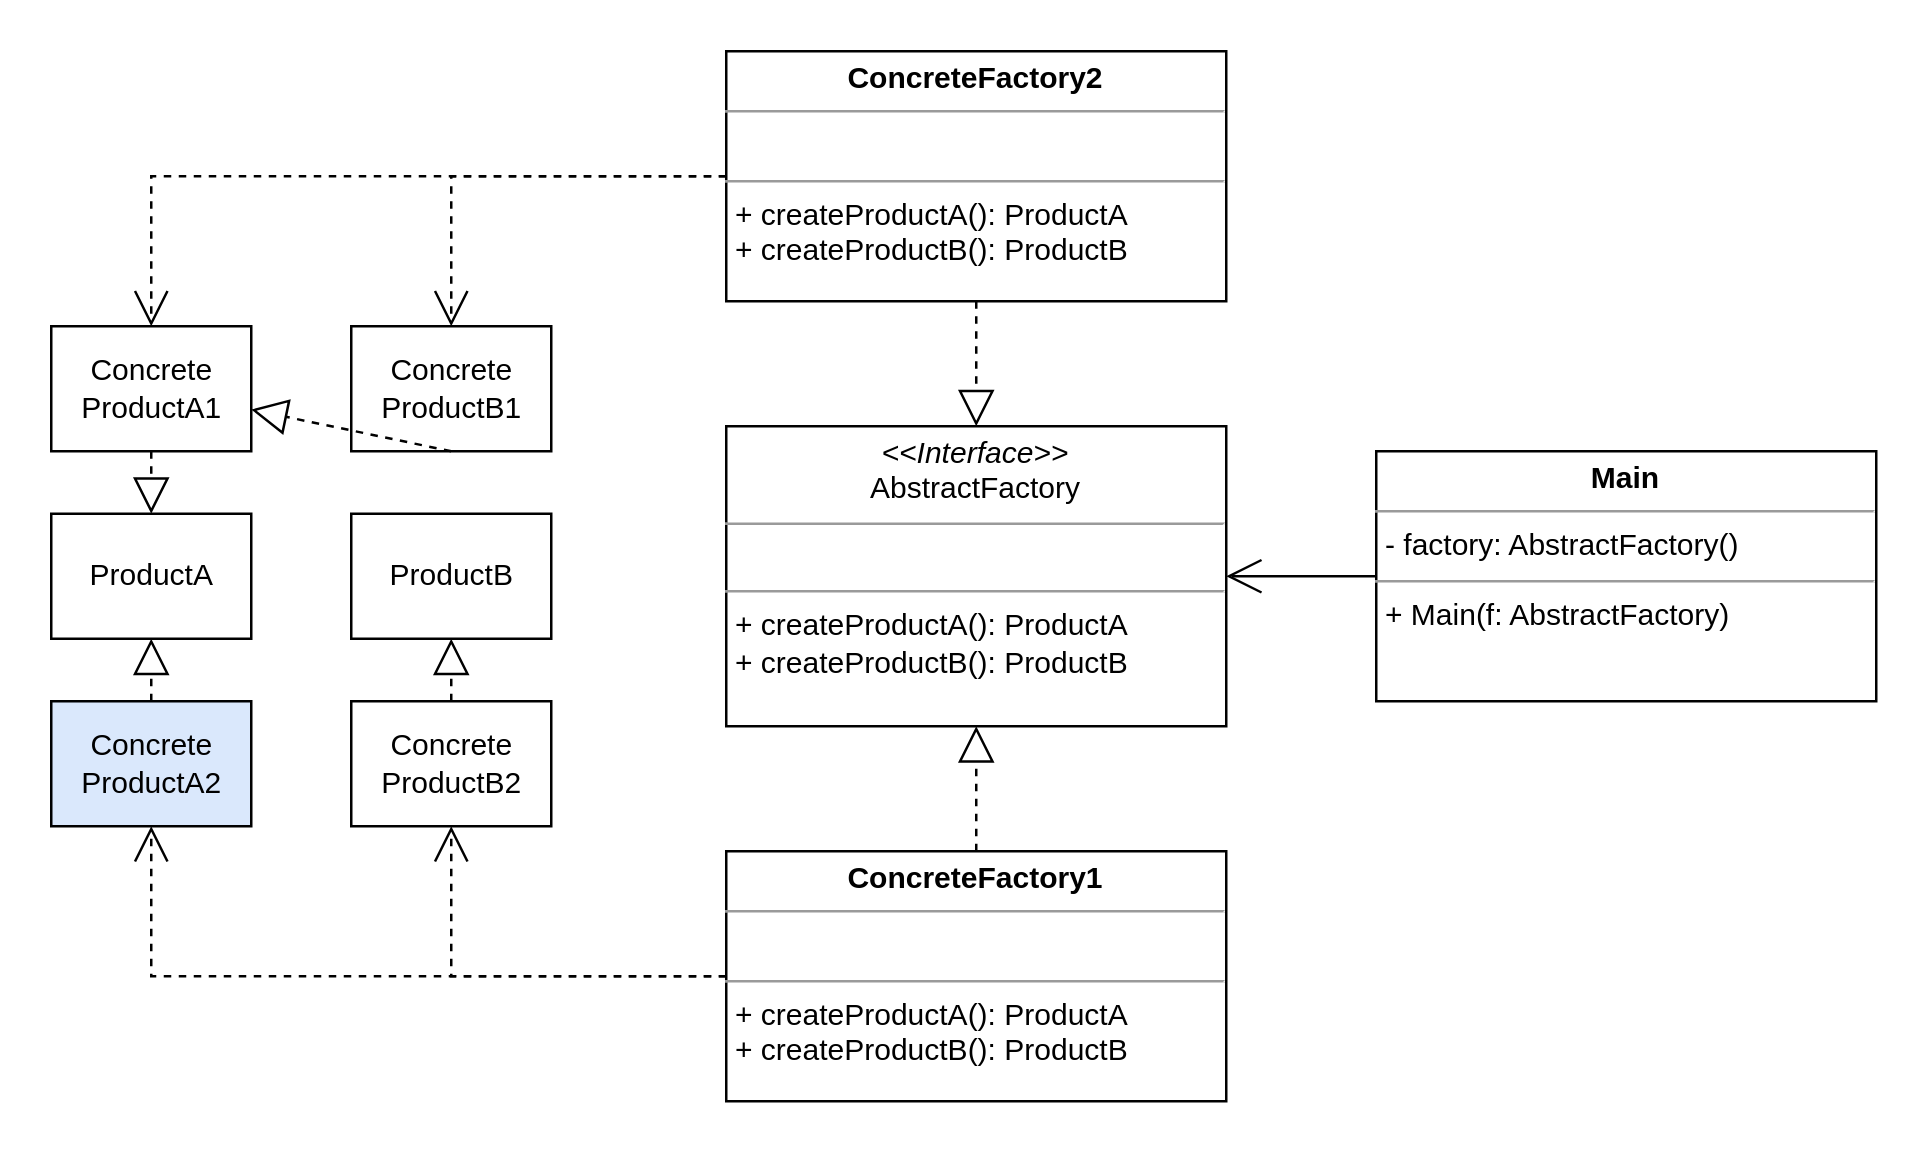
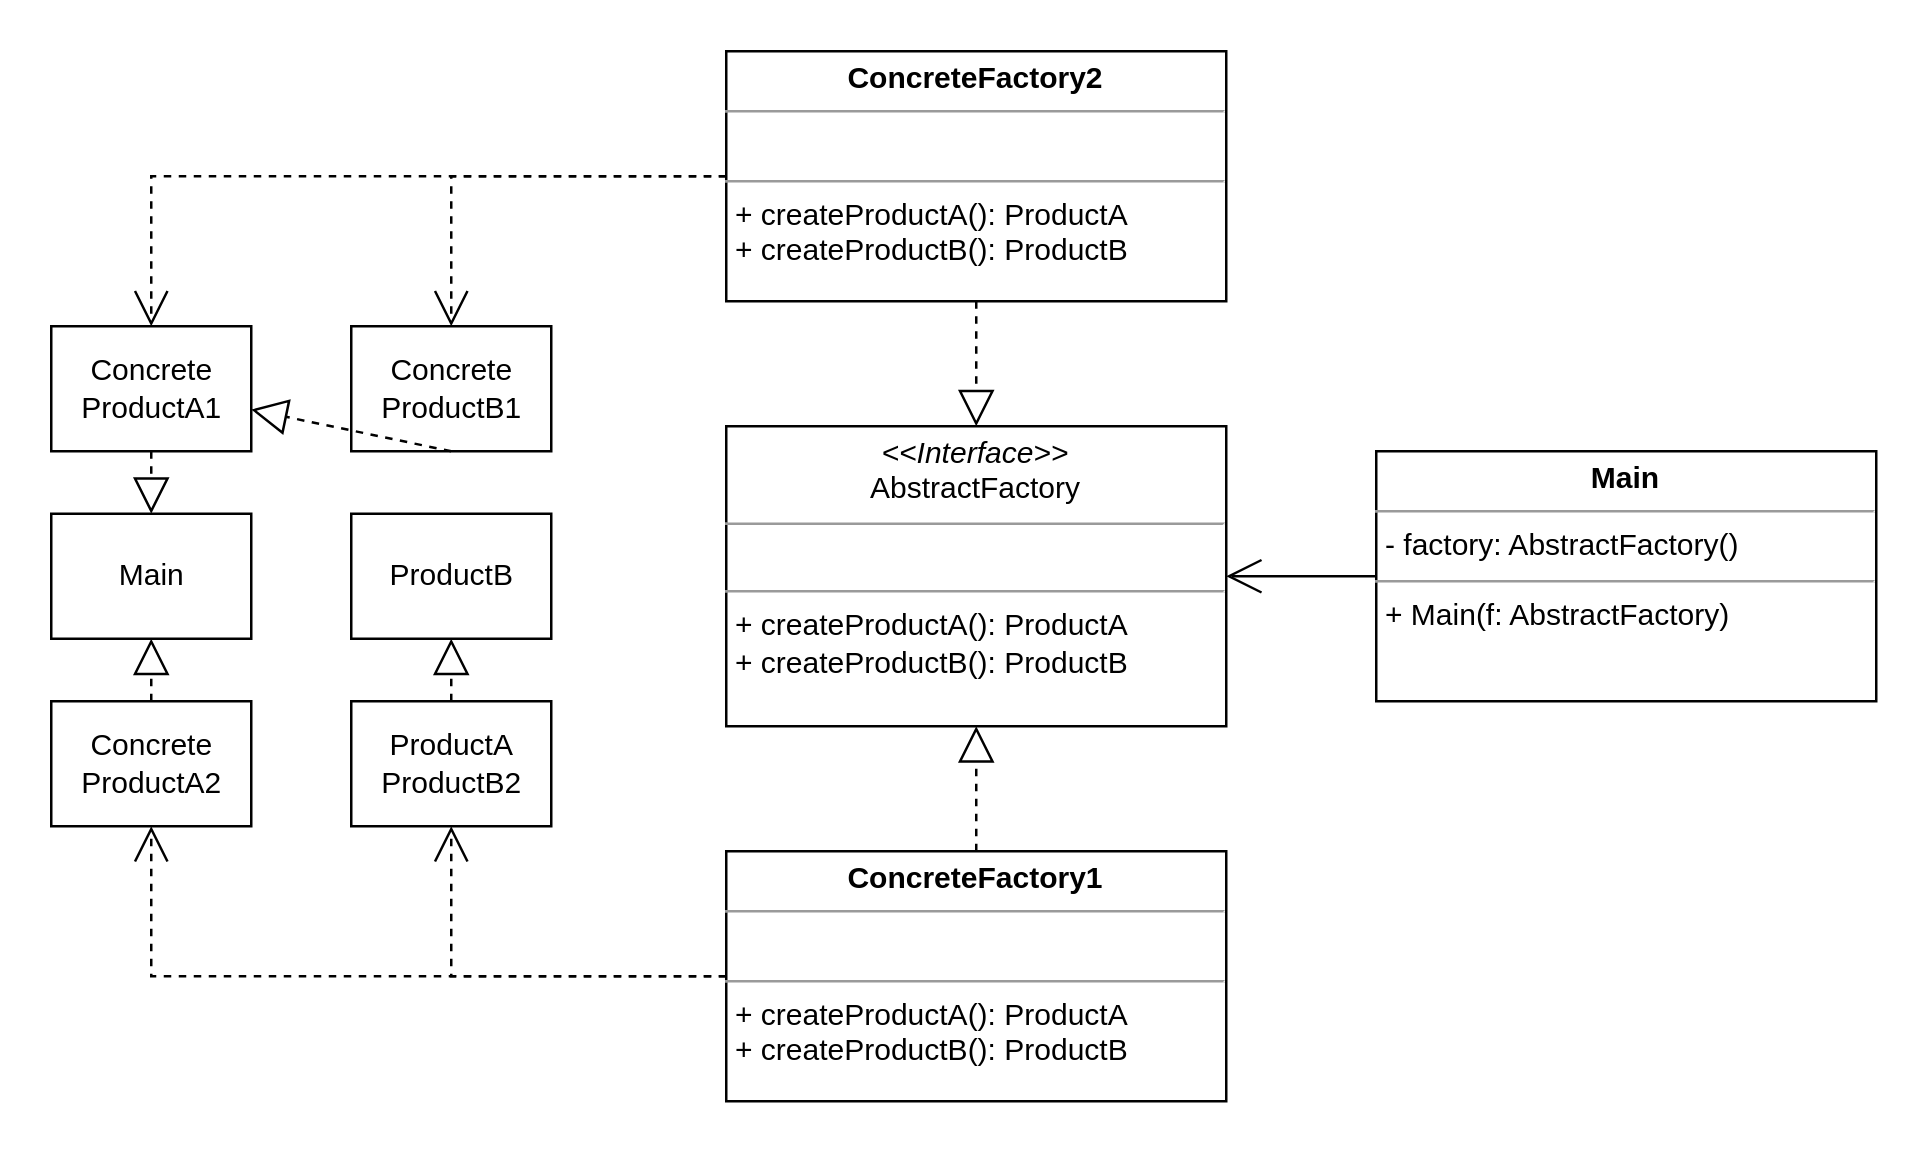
node "ProductA": label "ProductA" -> "Main"
node "Concrete ProductA2": fillcolor #dae8fc -> #ffffff
node "Concrete ProductB2": label "Concrete ProductB2" -> "ProductA ProductB2"
